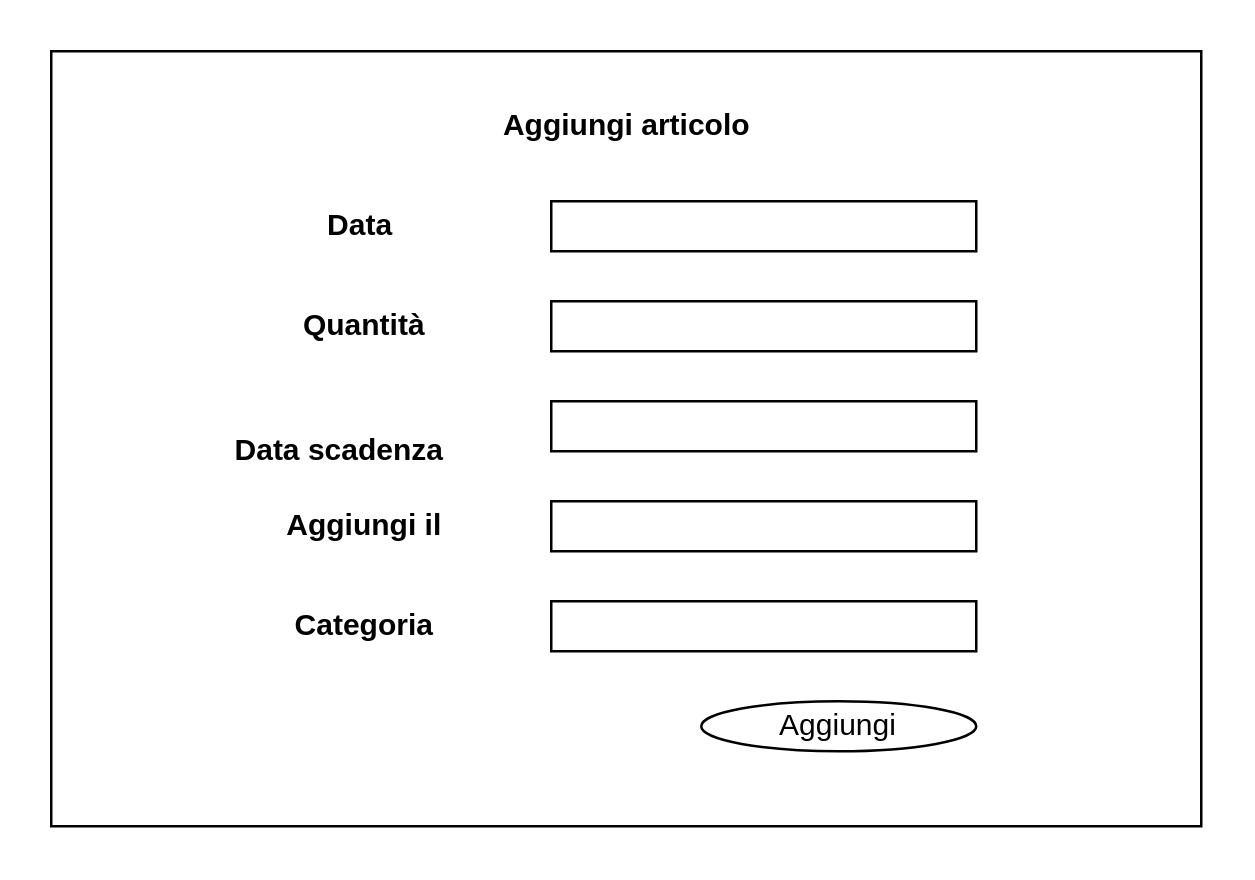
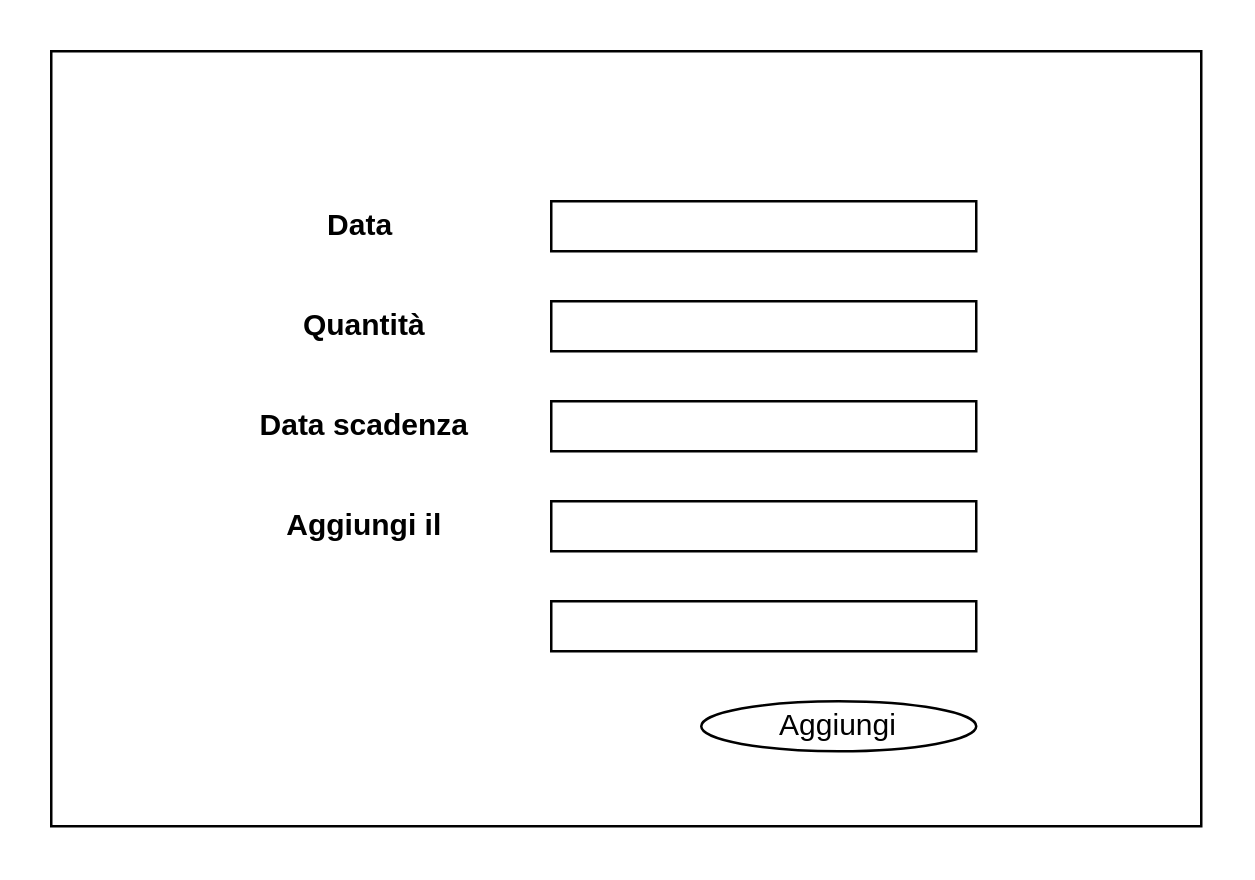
node "Aggiungi articolo": removed
node "Data scadenza": moved (339, 451) -> (364, 426)
node "Categoria": removed
